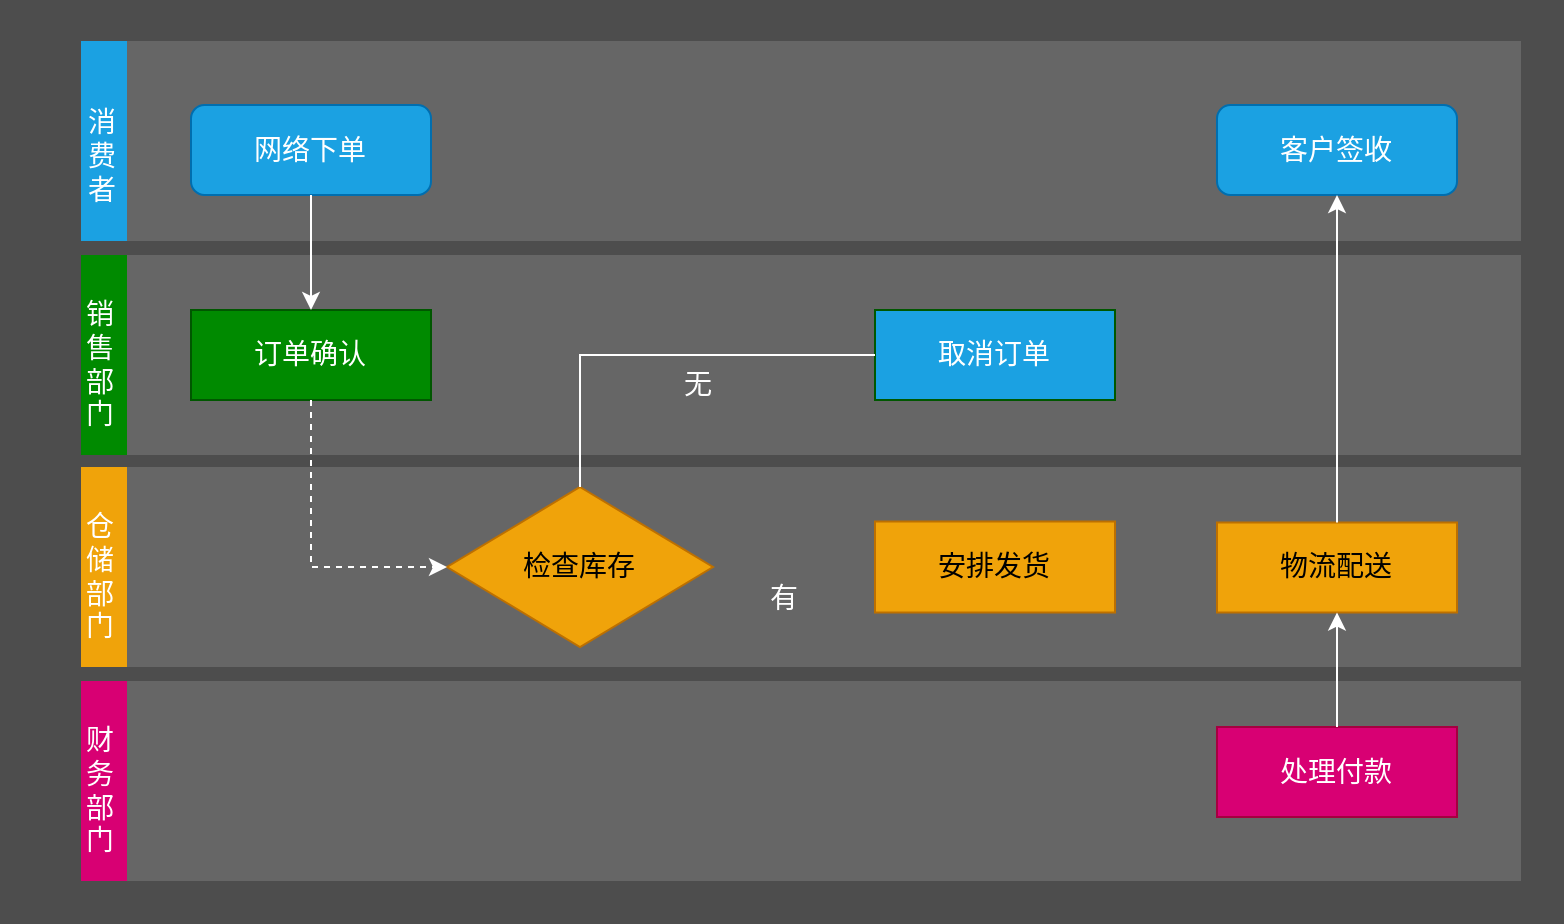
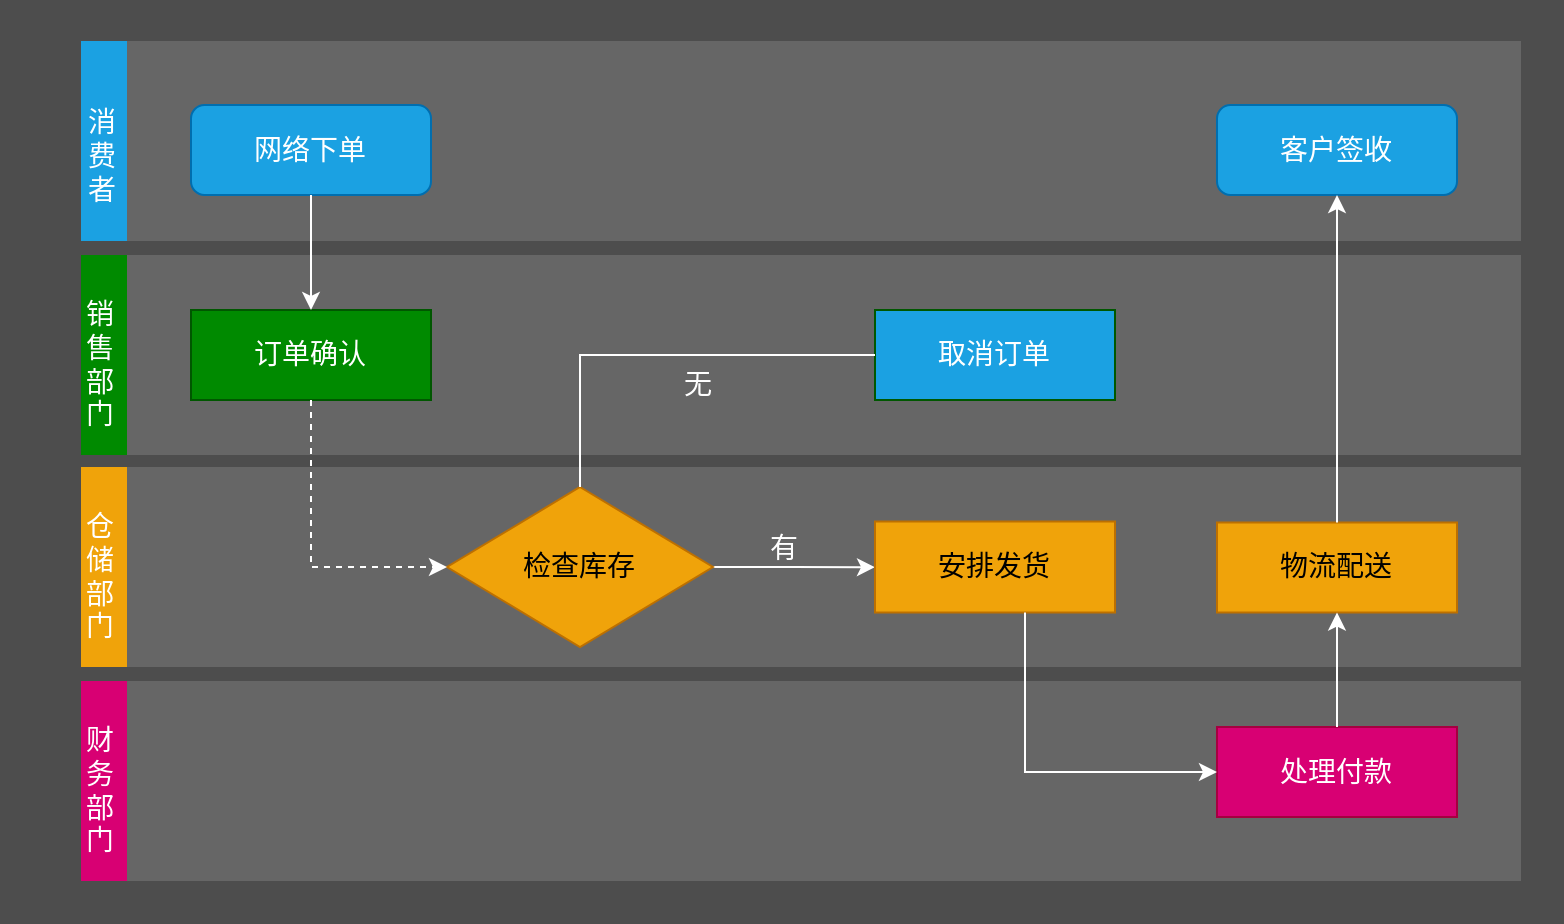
edge "检查库存" -> "安排发货": added
node "有": moved (785, 599) -> (785, 549)
edge "安排发货" -> "处理付款": added
